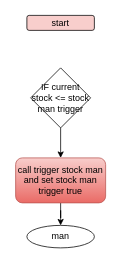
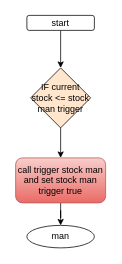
node "start": fillcolor #f8cecc -> #ffffff
edge "start" -> "IF current stock <= stock man trigger": added
node "IF current stock <= stock man trigger": fillcolor #ffffff -> #ffe6cc
